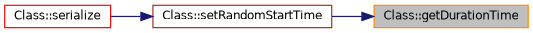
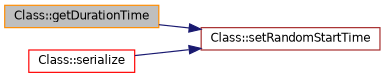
edge "Class::setRandomStartTime" -> "Class::getDurationTime": reversed
